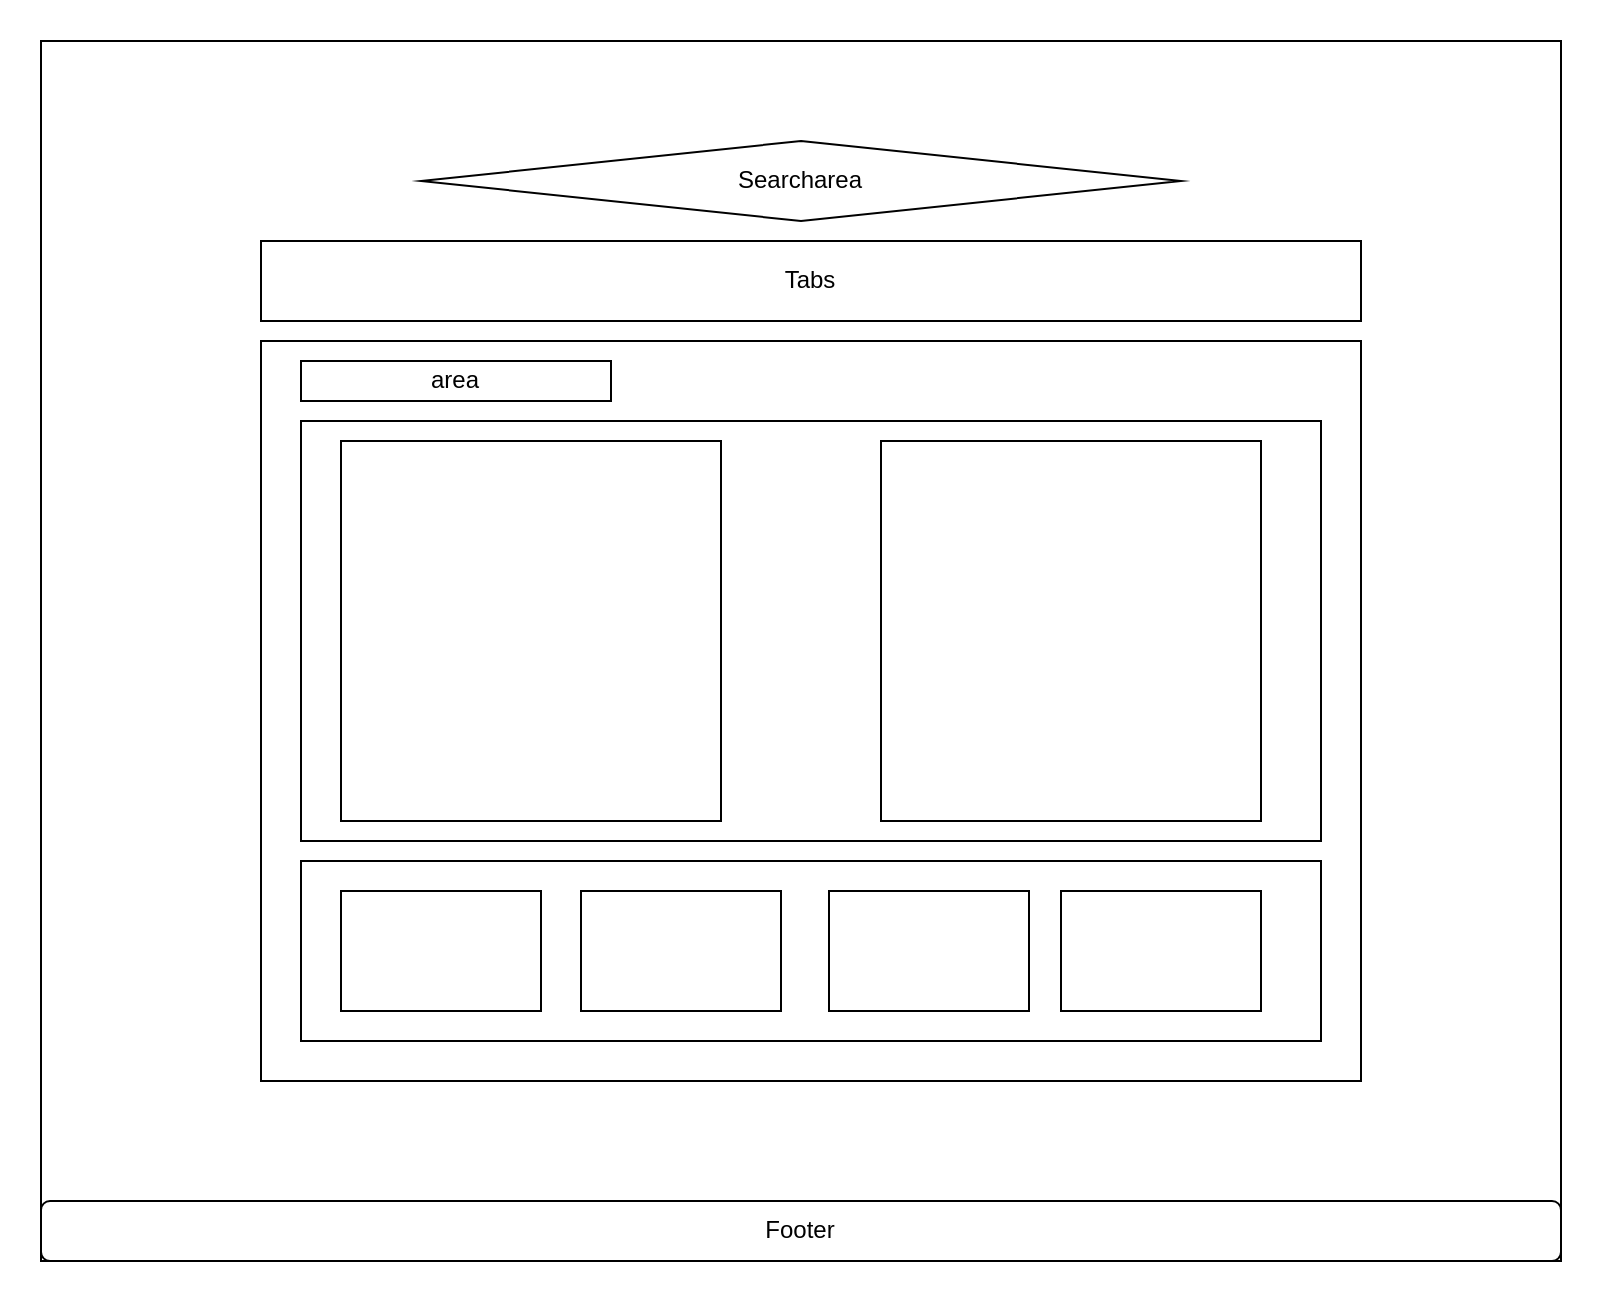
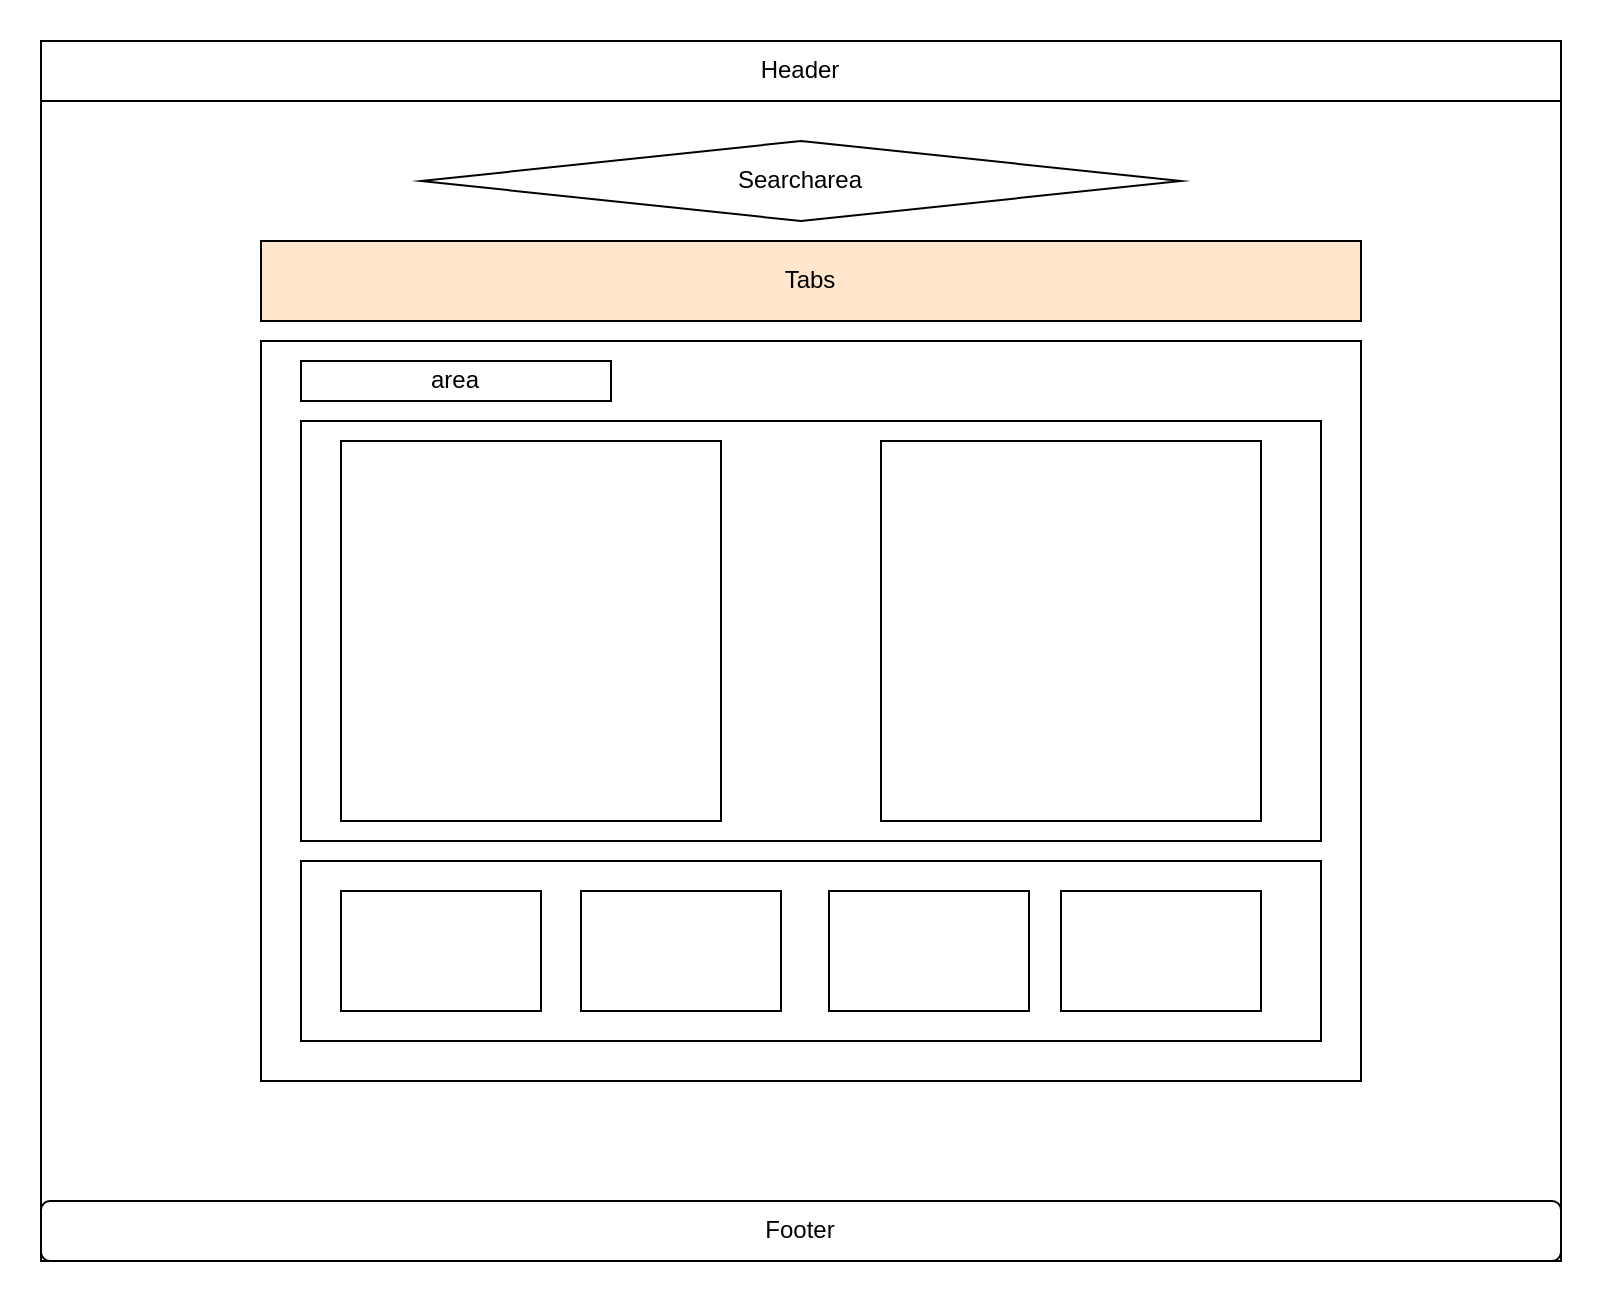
node "Header": added
node "Tabs": fillcolor #ffffff -> #ffe6cc
